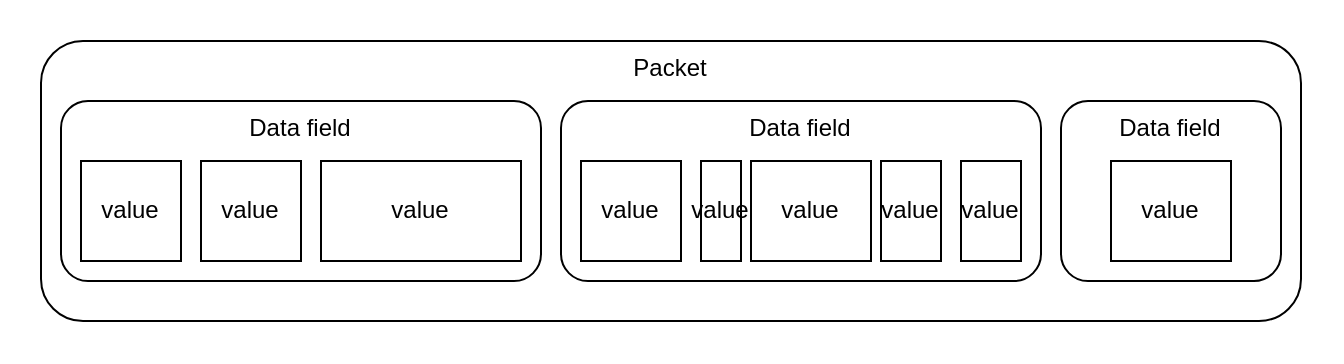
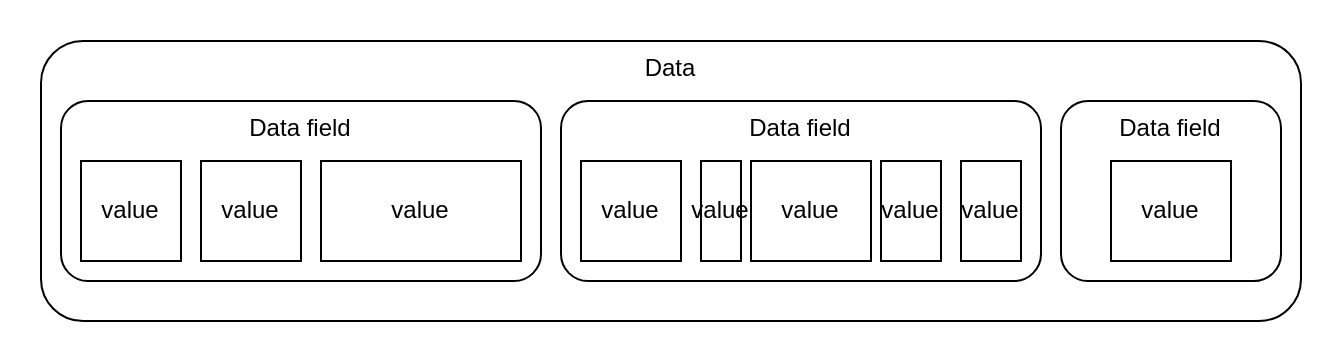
node "Packet": label "Packet" -> "Data"
